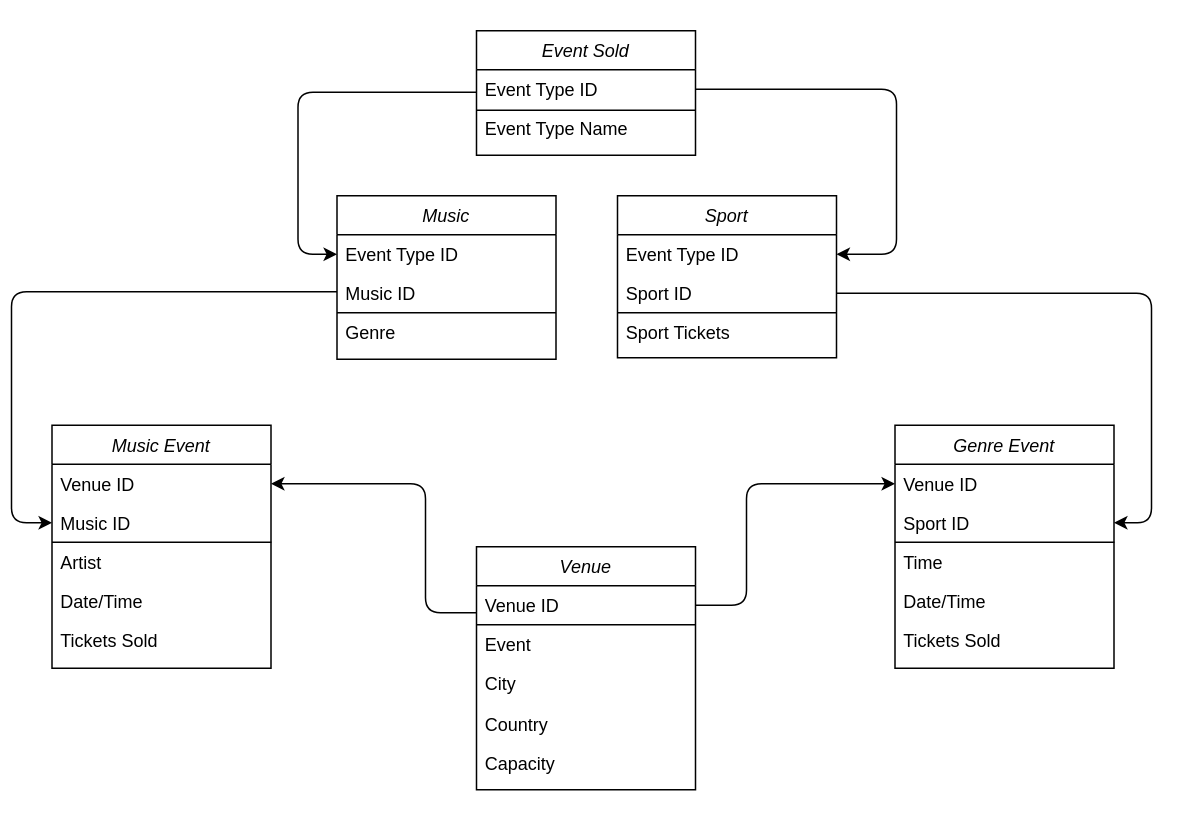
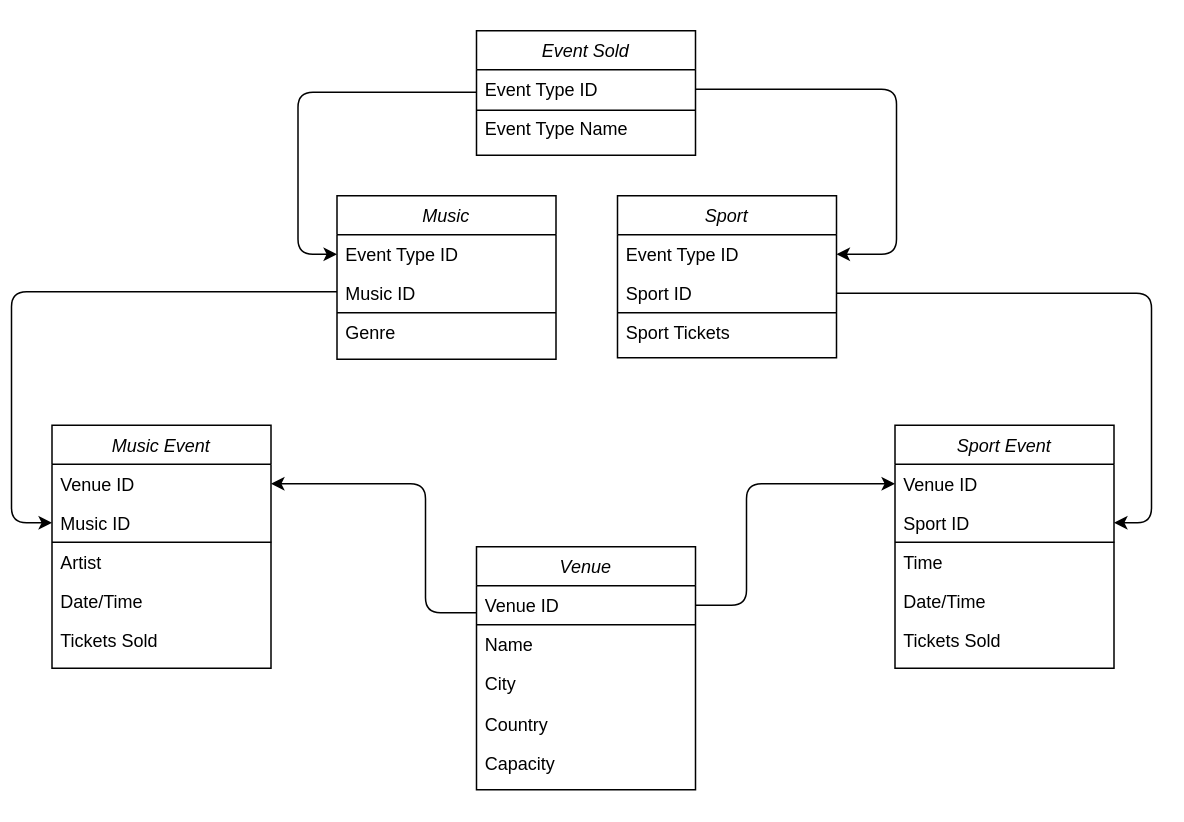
node "Genre Event": label "Genre Event" -> "Sport Event"
node "Event": label "Event" -> "Name"
